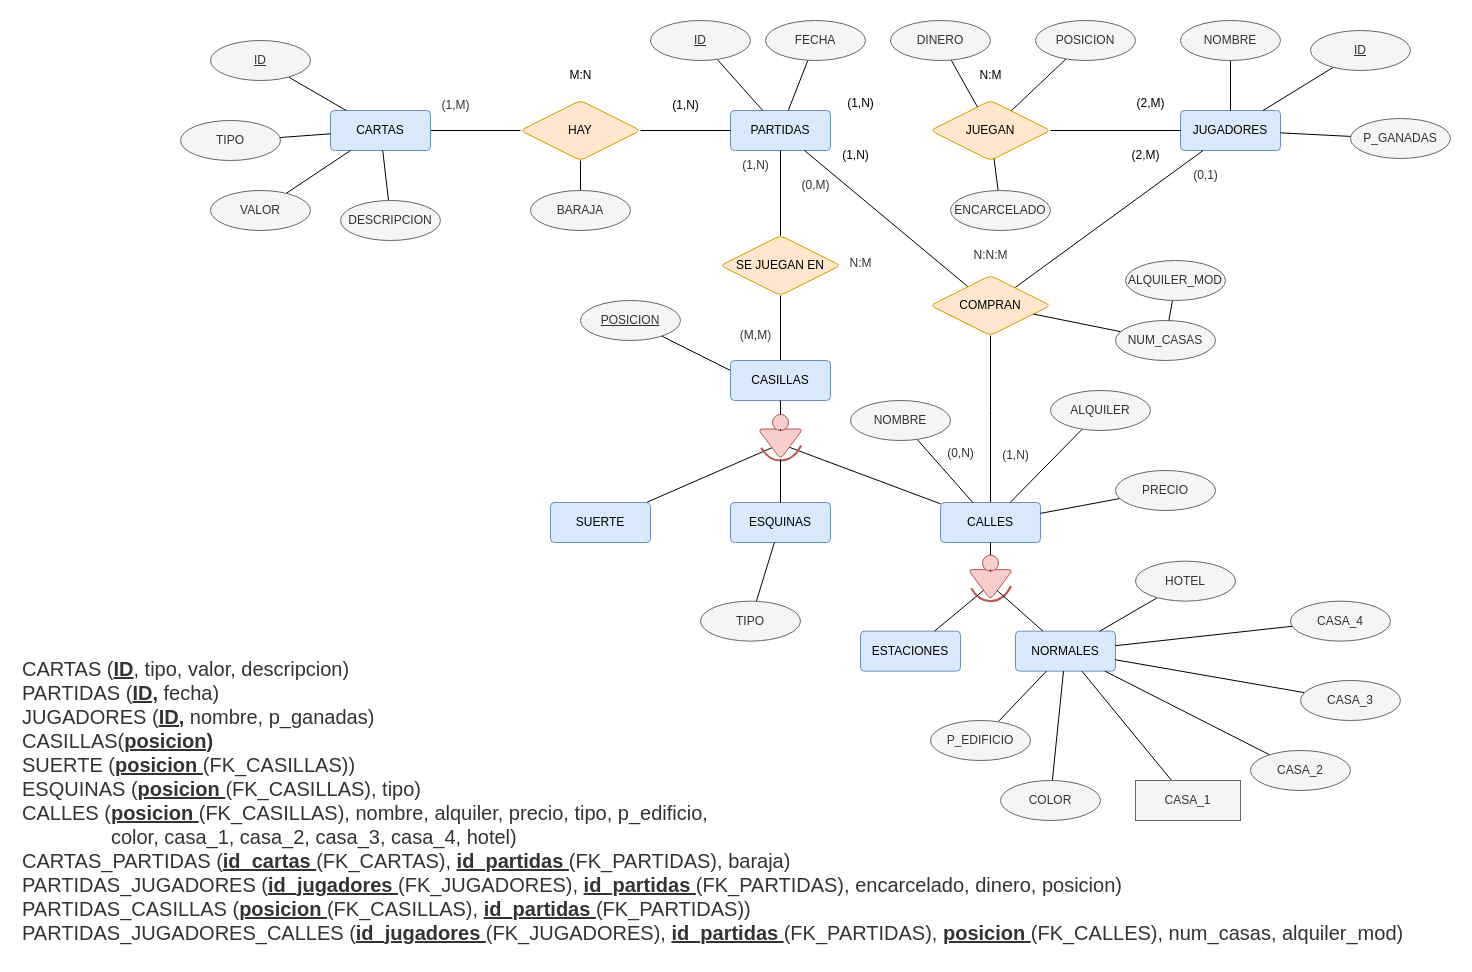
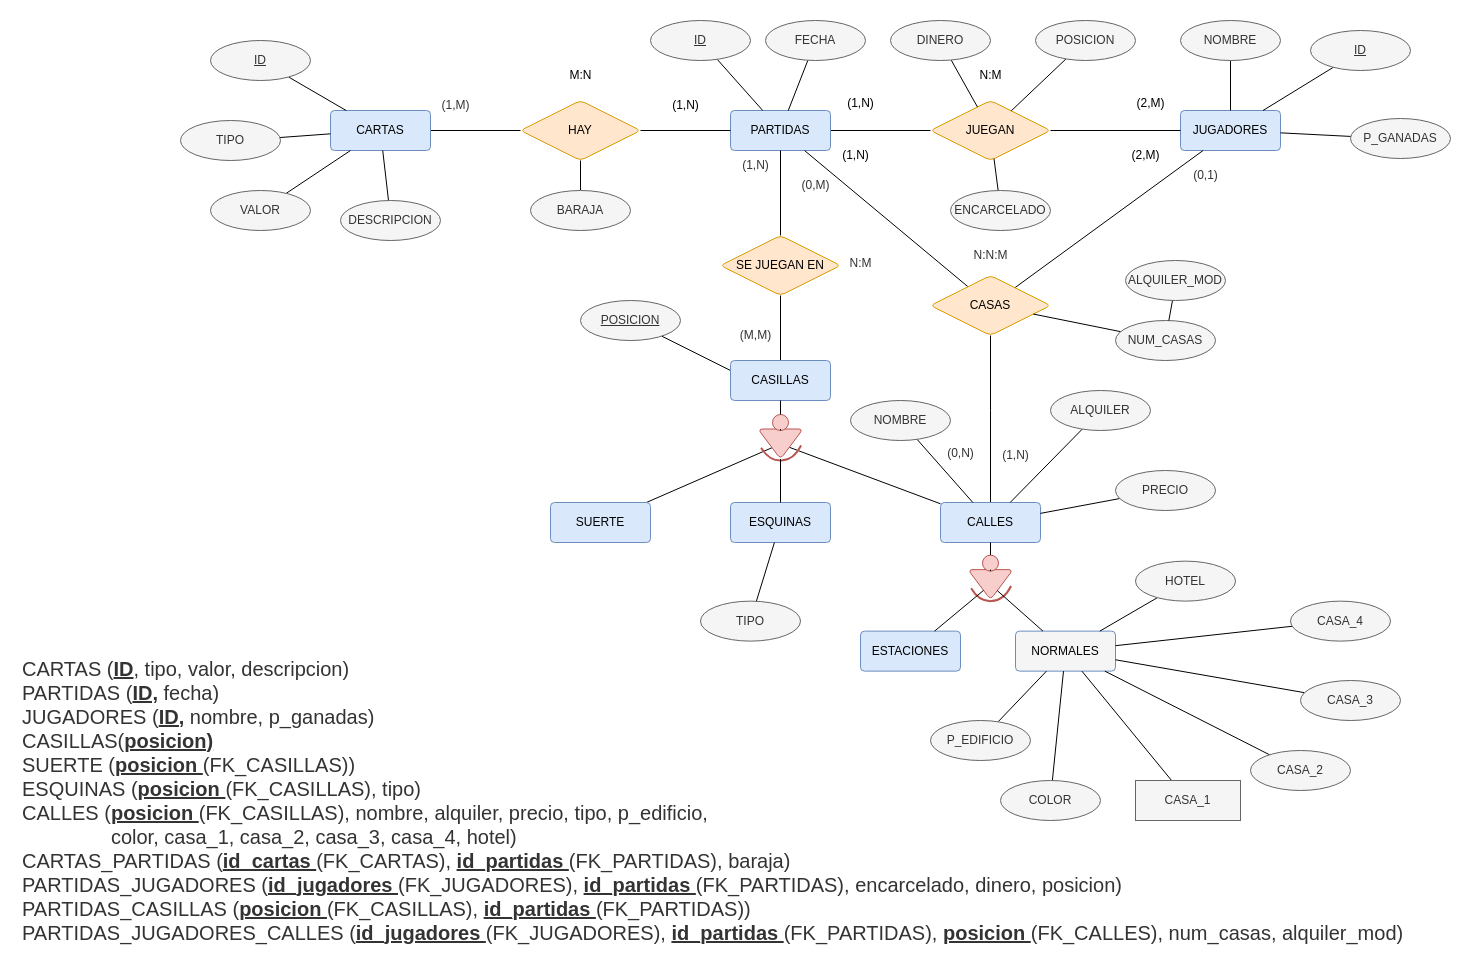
edge "PARTIDAS" -- "JUEGAN": added
node "COMPRAN": label "COMPRAN" -> "CASAS"
node "NORMALES": fillcolor #dae8fc -> #f5f5f5
